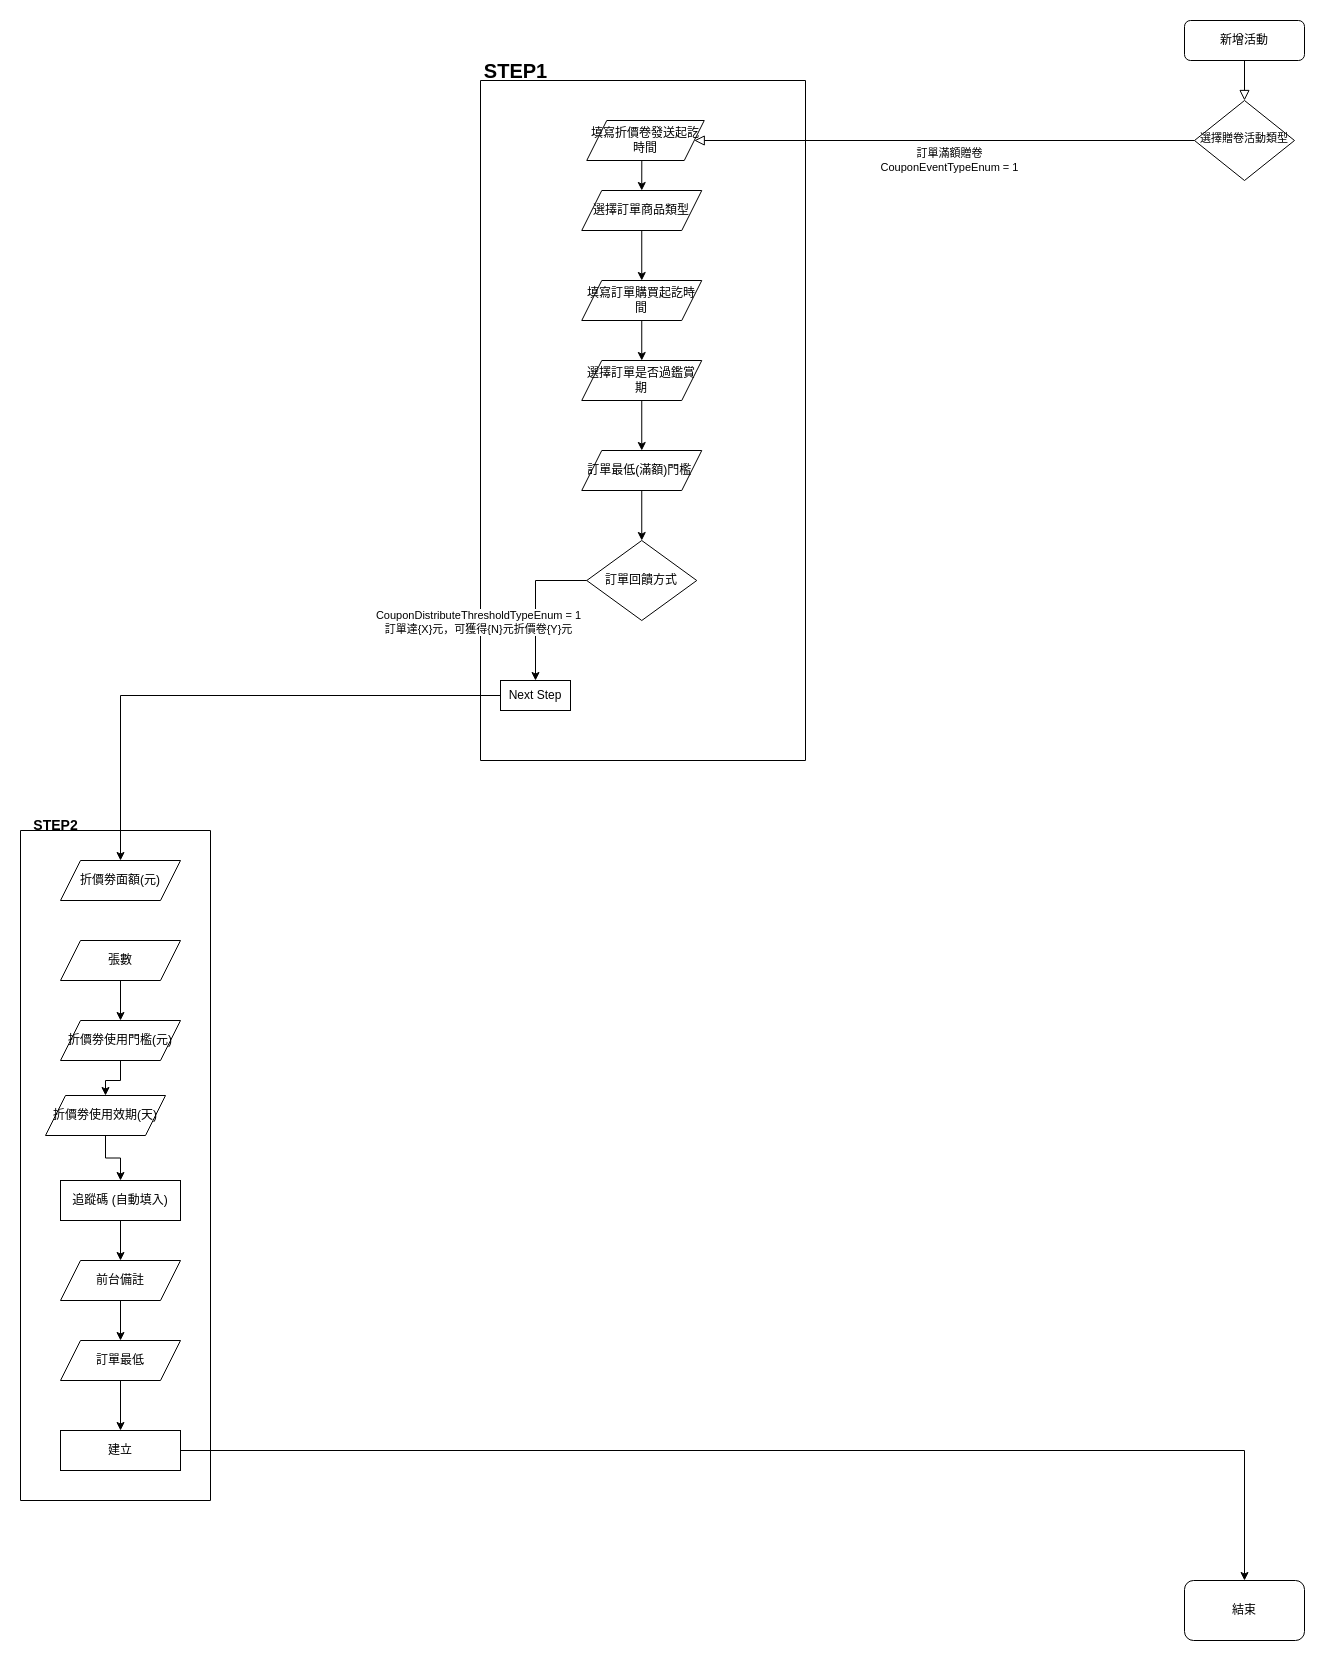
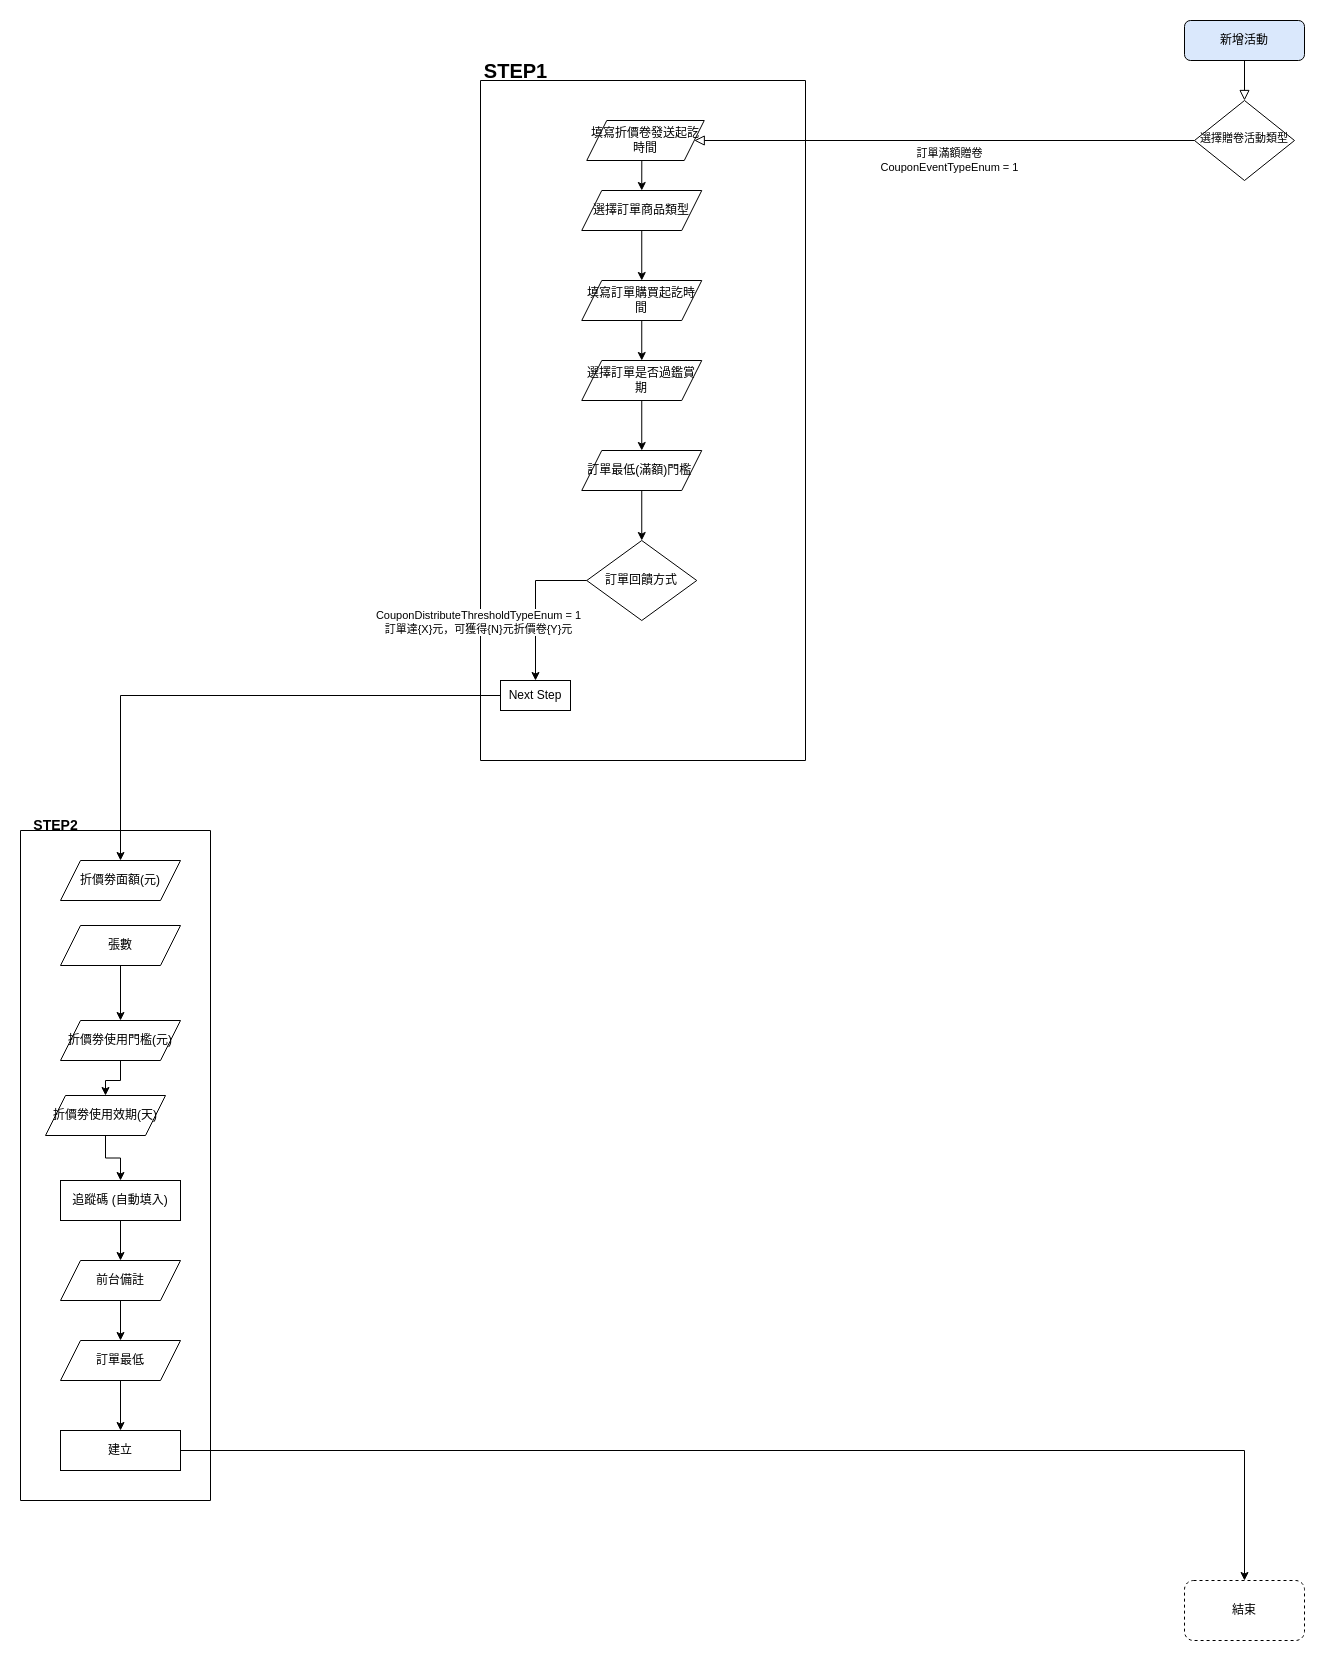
node "新增活動": fillcolor #ffffff -> #dae8fc
node "張數": moved (121, 961) -> (121, 946)
node "結束": style solid -> dashed
